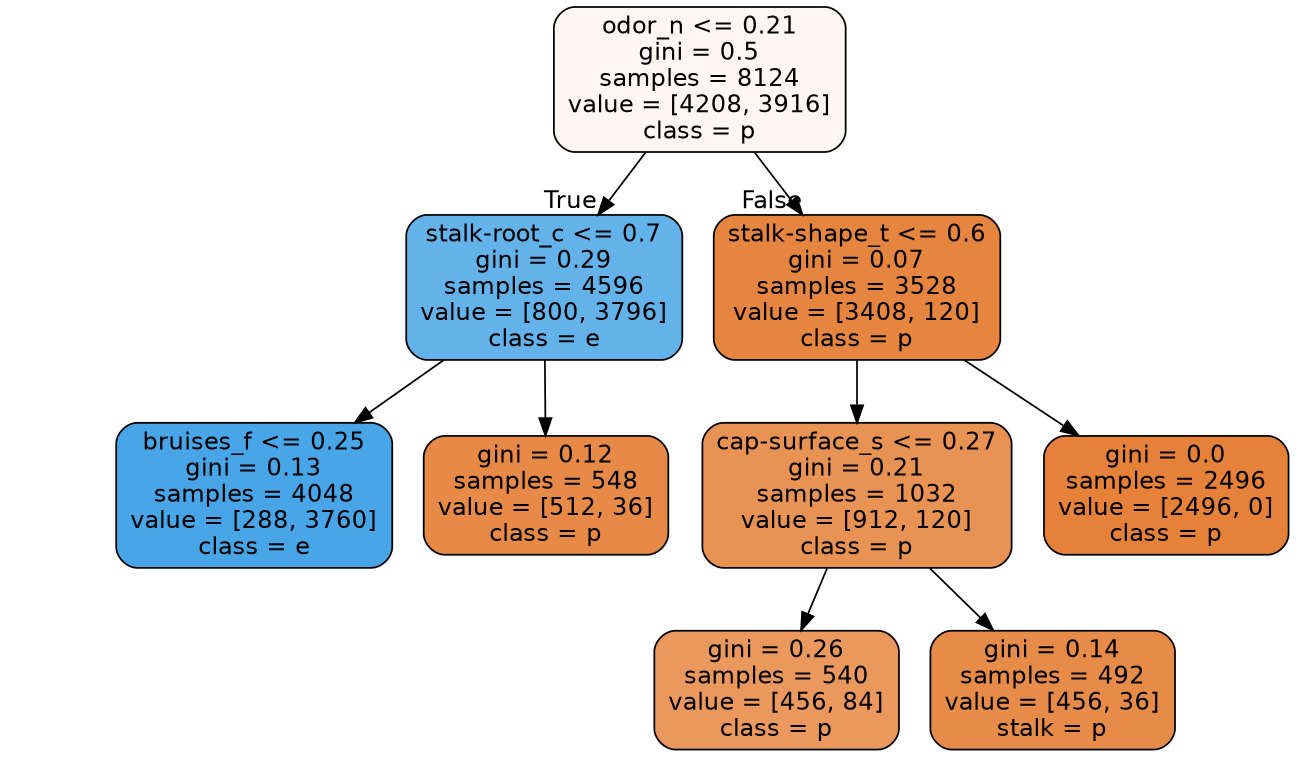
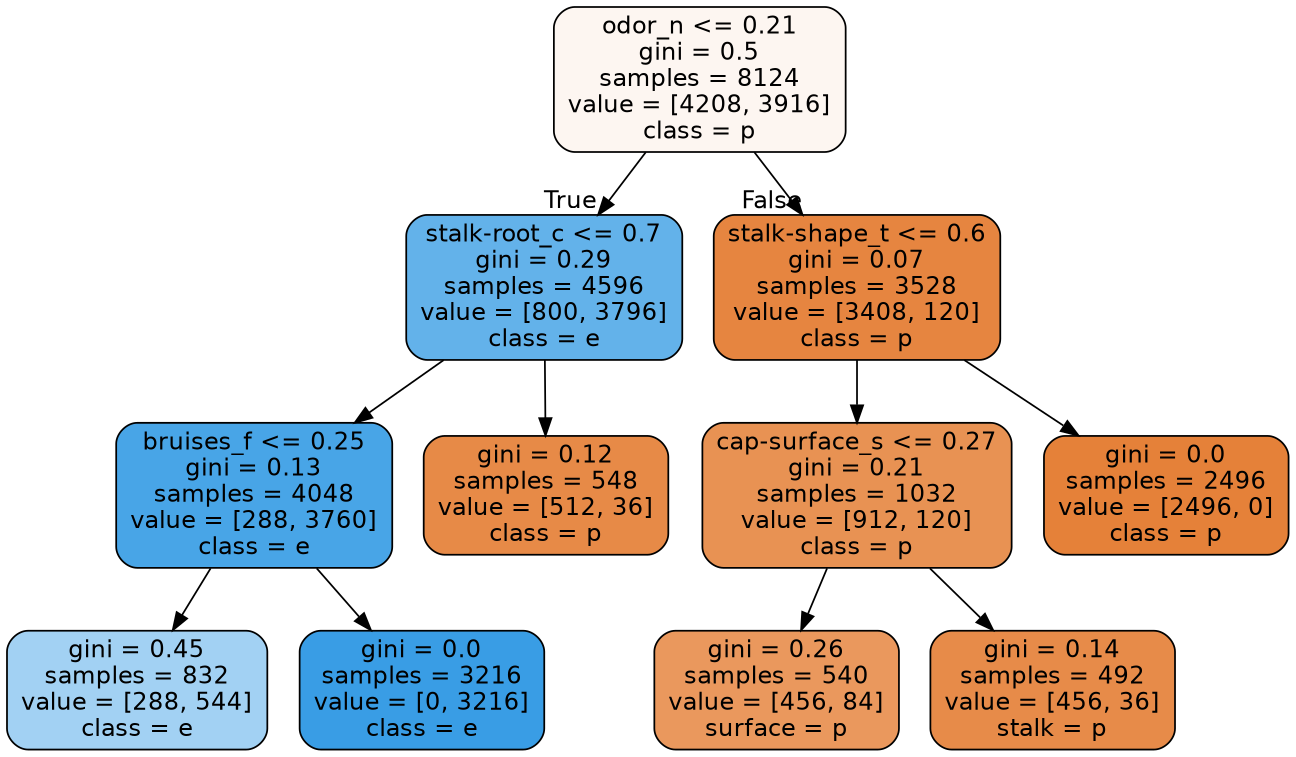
node "gini = 0.45 samples = 832 value = [288, 544] class = e": added
node "gini = 0.0 samples = 3216 value = [0, 3216] class = e": added
node "gini = 0.26 samples = 540 value = [456, 84] class = p": label "gini = 0.26 samples = 540 value = [456, 84] class = p" -> "gini = 0.26 samples = 540 value = [456, 84] surface = p"
